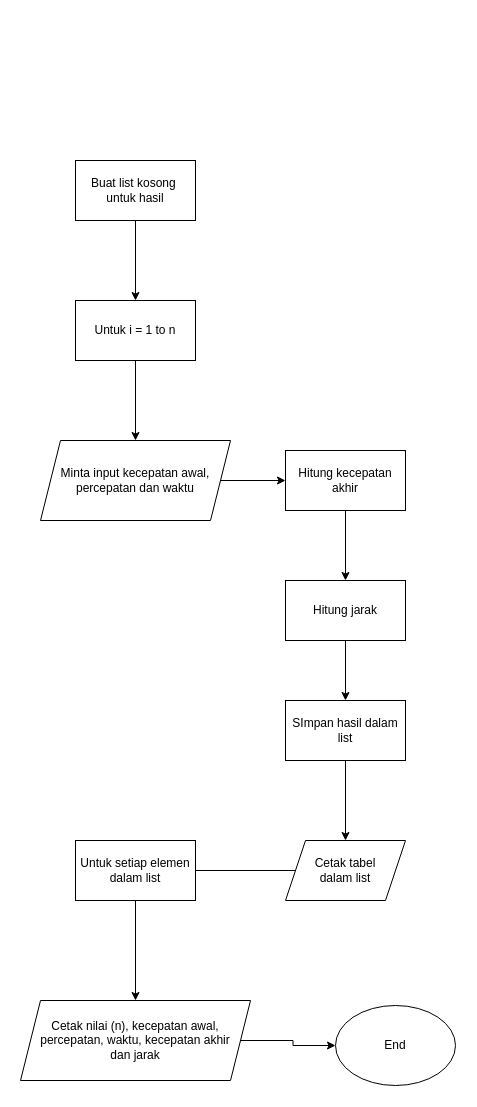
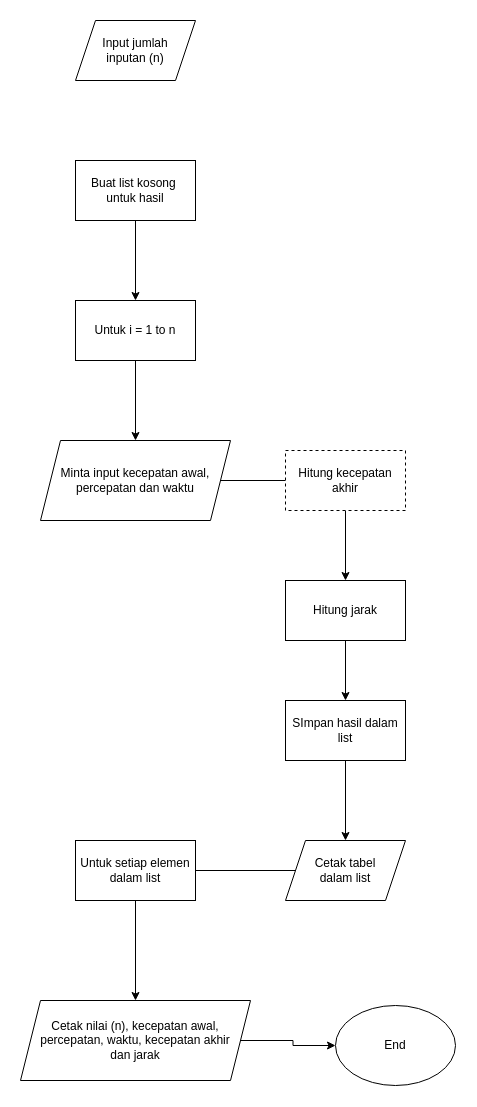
node "Input jumlah inputan (n)": added
edge "Minta input kecepatan awal, percepatan dan waktu" -> "Hitung kecepatan akhir": arrowhead classic -> none
node "Hitung kecepatan akhir": style solid -> dashed
